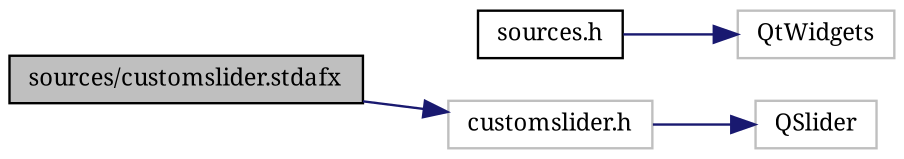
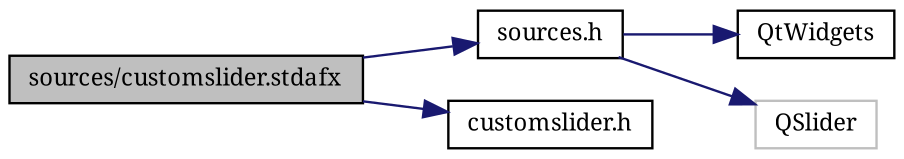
node "QtWidgets": color grey75 -> black
edge "sources/customslider.stdafx" -> "sources.h": added
node "customslider.h": color grey75 -> black
edge "customslider.h" -> "QSlider": now "sources.h" -> "QSlider"
